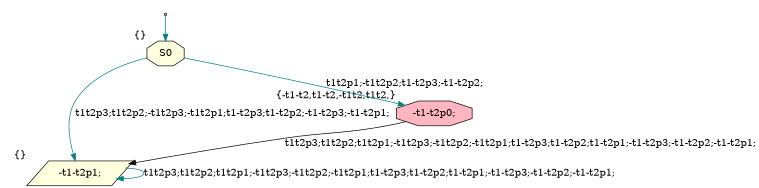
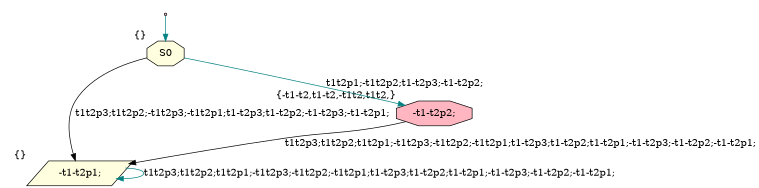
edge "S0 {}" -> "-t1-t2p1; {}": color teal -> black
node "-t1-t2p0; {-t1-t2,t1-t2,-t1t2,t1t2,}": label "-t1-t2p0; {-t1-t2,t1-t2,-t1t2,t1t2,}" -> "-t1-t2p2; {-t1-t2,t1-t2,-t1t2,t1t2,}"
